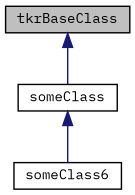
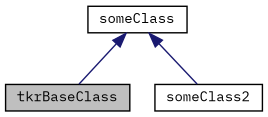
edge "someClass" -> "tkrBaseClass": reversed
node "someClass6": label "someClass6" -> "someClass2"
